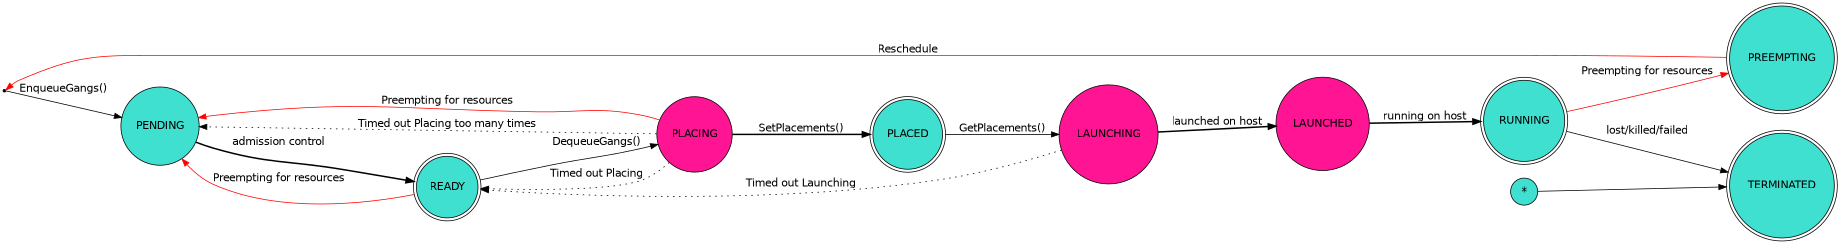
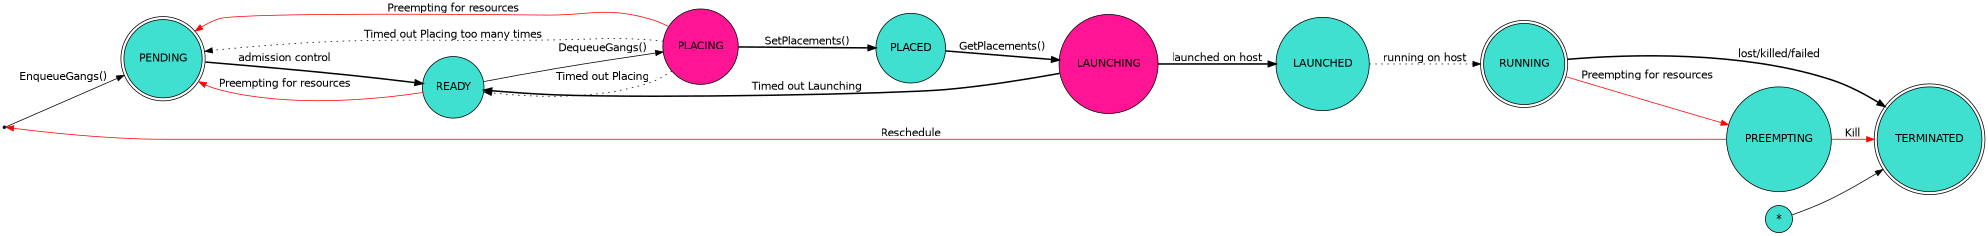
node "PREEMPTING": shape doublecircle -> circle
edge "LAUNCHED" -> "RUNNING": style bold -> dotted
node "LAUNCHED": fillcolor deeppink -> Turquoise
node "PENDING": shape circle -> doublecircle
node "PLACED": shape doublecircle -> circle
edge "PLACED" -> "LAUNCHING": style solid -> bold
edge "PREEMPTING" -> "TERMINATED": added, label "Kill"
edge "RUNNING" -> "TERMINATED": style solid -> bold
node "READY": shape doublecircle -> circle
edge "LAUNCHING" -> "READY": style dotted -> bold
